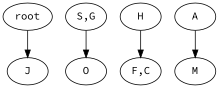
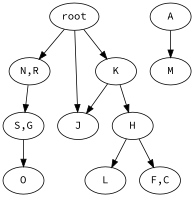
node "N,R": added
node "K": added
node "L": added
